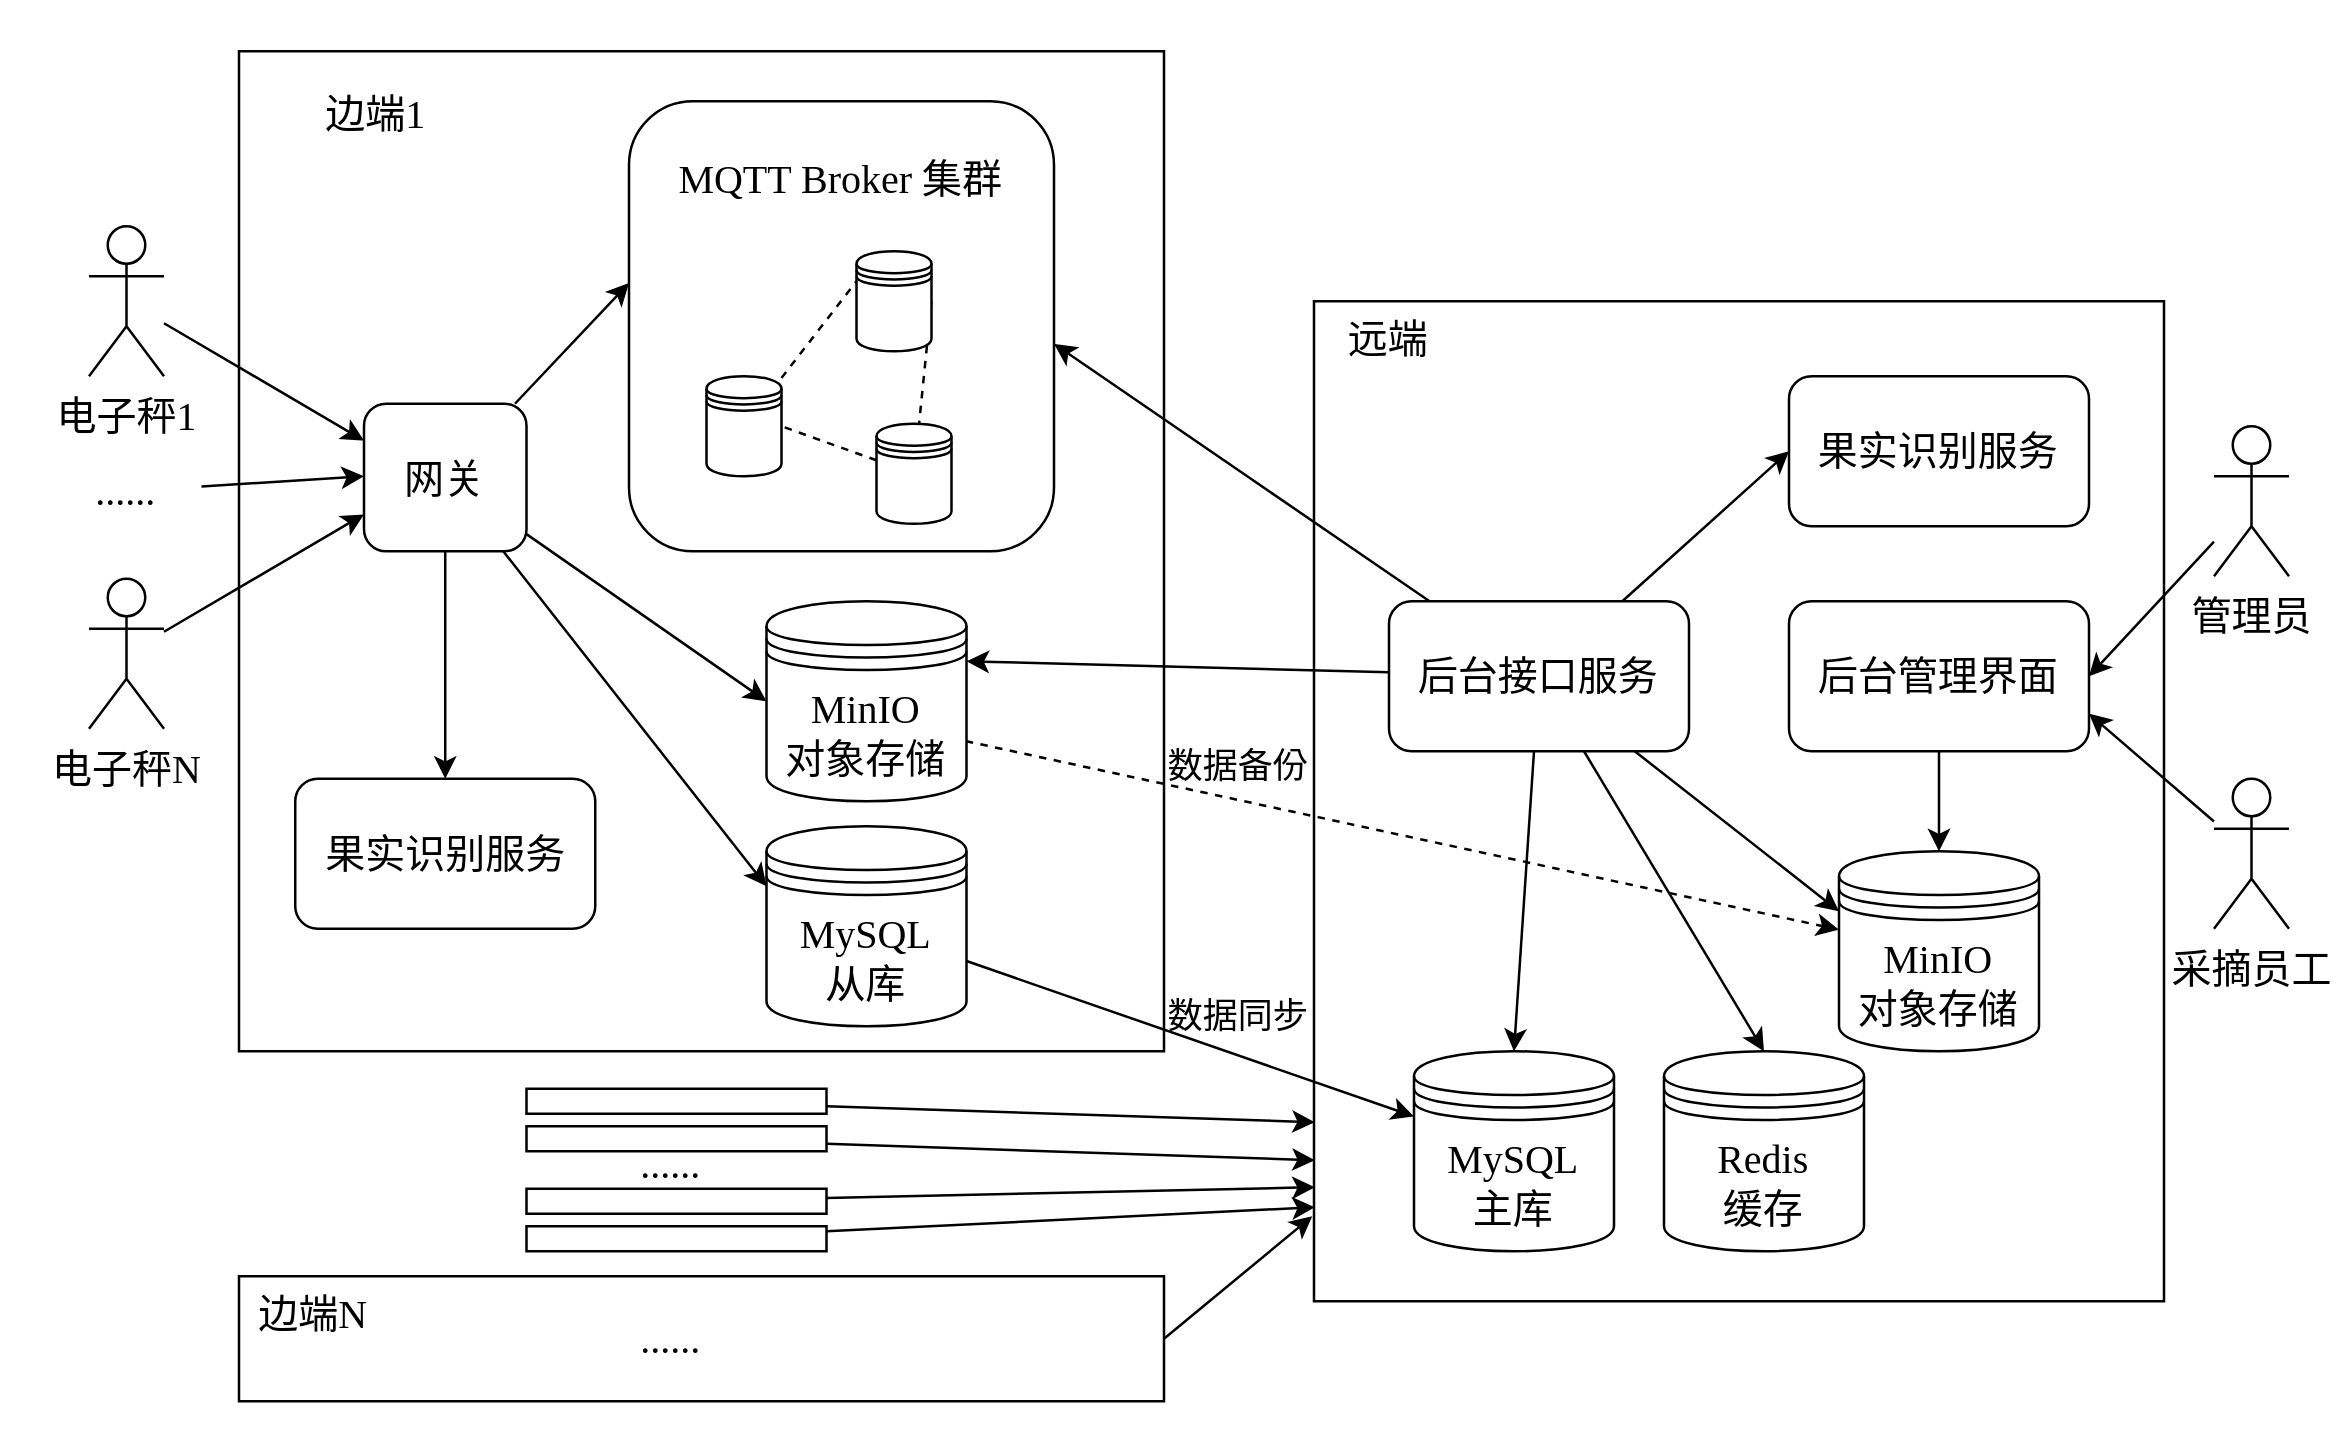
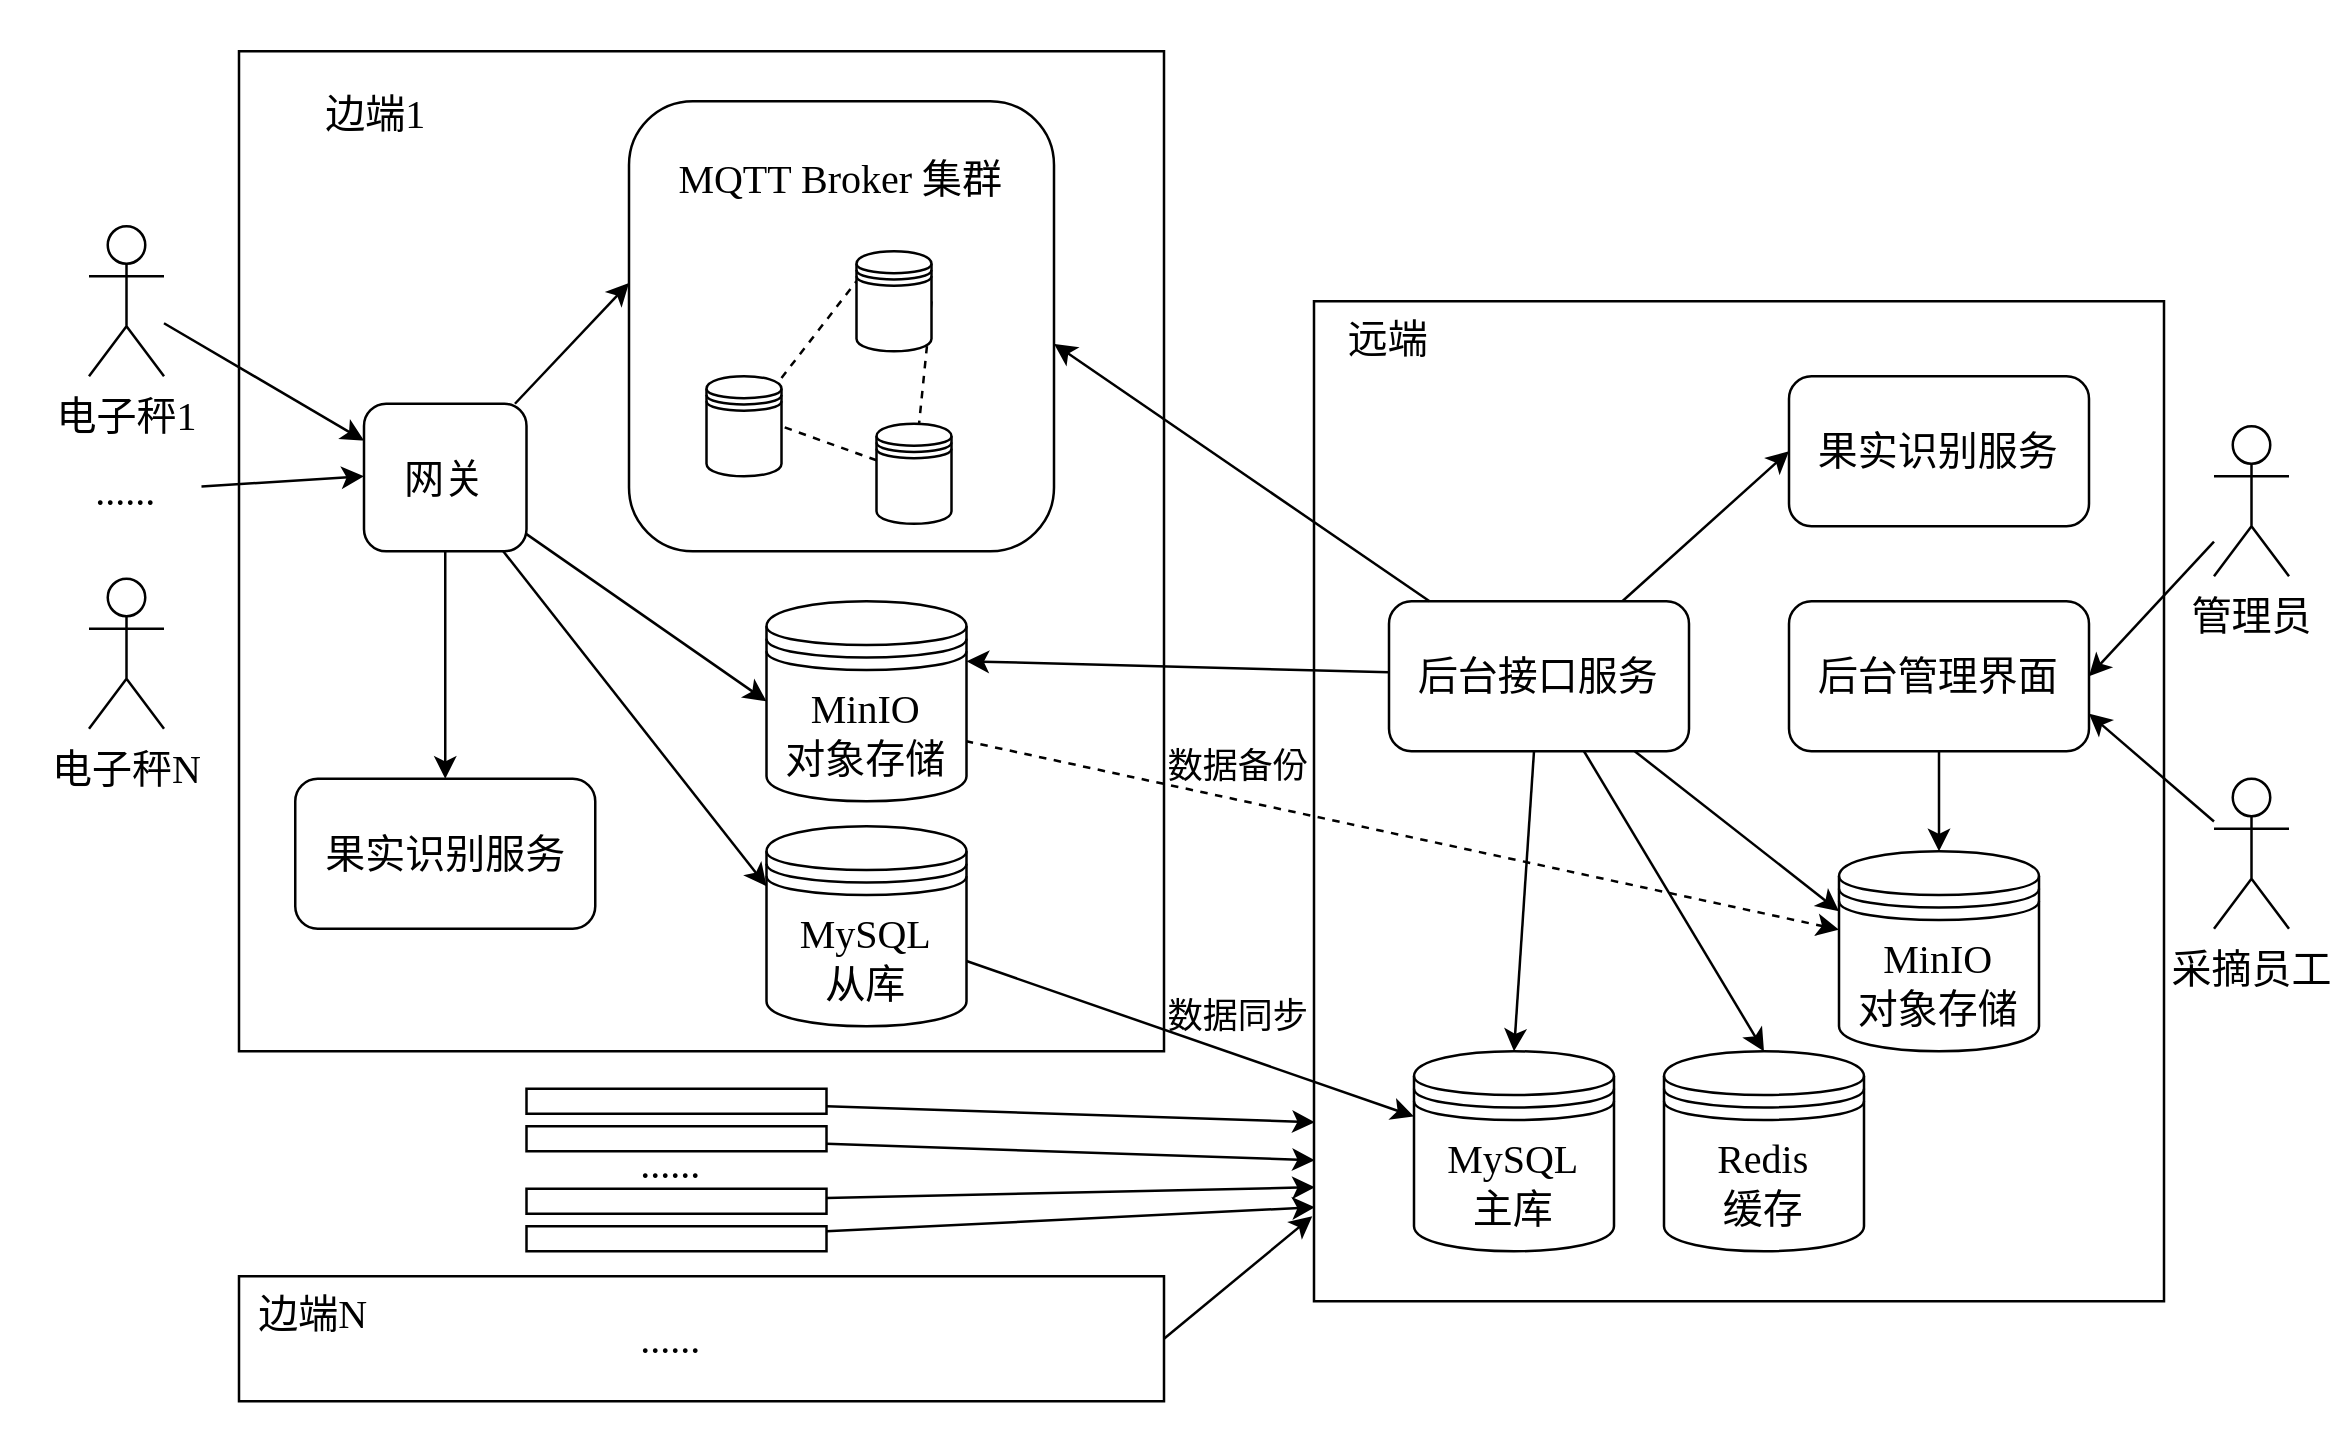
edge "电子秤N" -> "网关": removed
